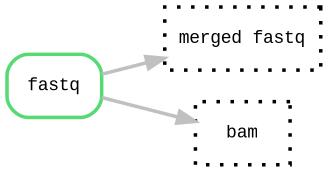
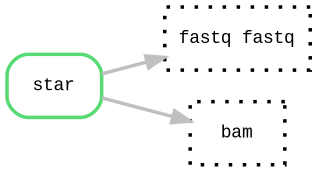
node "merged fastq": label "merged fastq" -> "fastq fastq"
node "fastq": label "fastq" -> "star"
